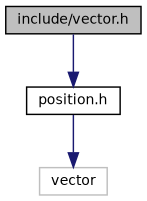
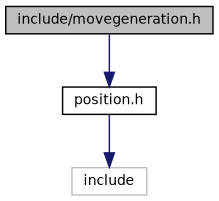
node "include/vector.h": label "include/vector.h" -> "include/movegeneration.h"
node "vector": label "vector" -> "include"
